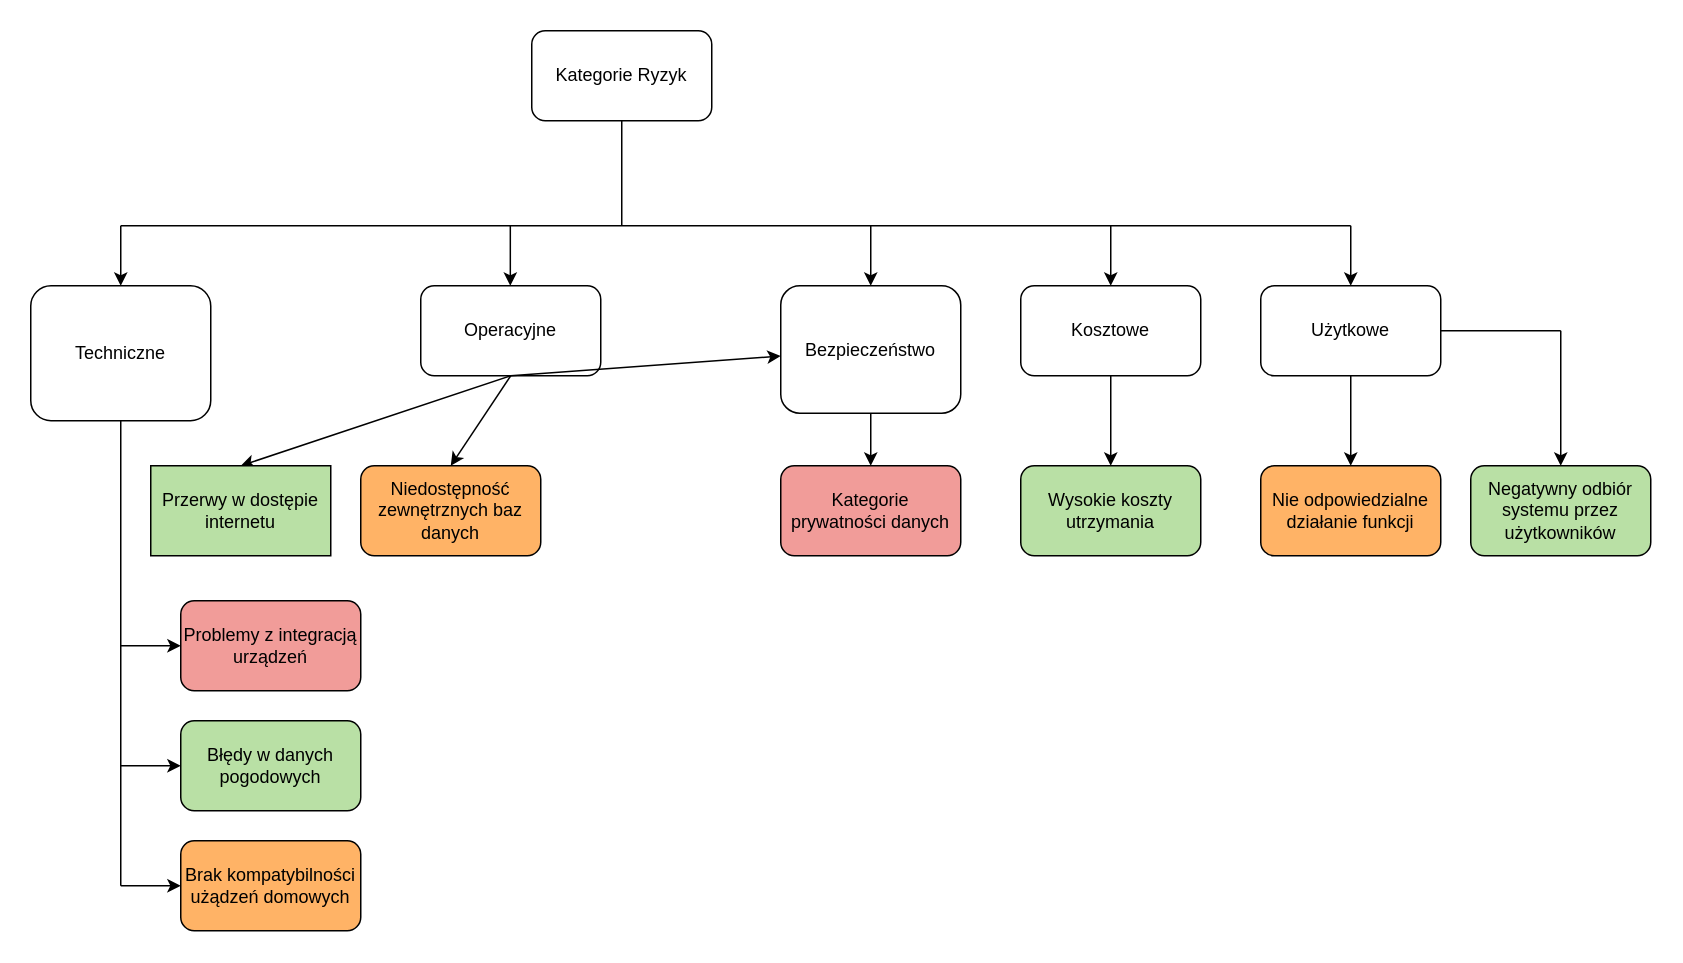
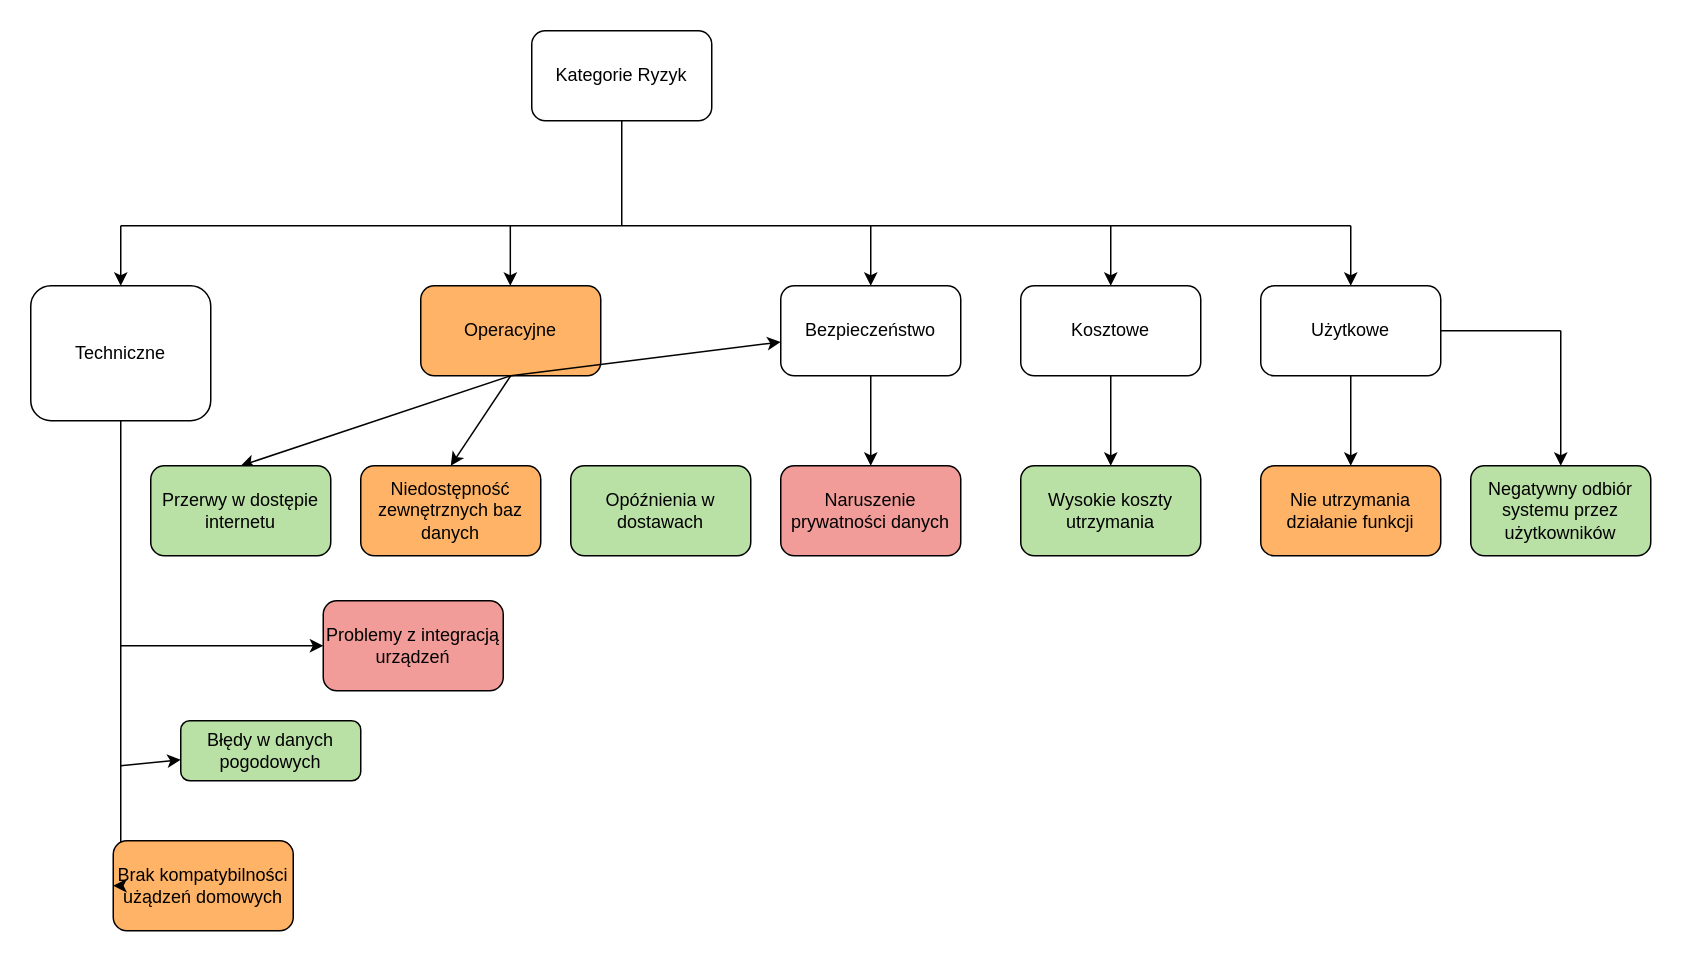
node "Operacyjne": fillcolor #ffffff -> #ffb366
node "Bezpieczeństwo": size 180x128 -> 180x90
node "Przerwy w dostępie internetu": shape rectangle -> rounded rectangle
node "Opóźnienia w dostawach": added
node "Kategorie prywatności danych": label "Kategorie prywatności danych" -> "Naruszenie prywatności danych"
node "Nie odpowiedzialne działanie funkcji": label "Nie odpowiedzialne działanie funkcji" -> "Nie utrzymania działanie funkcji"
node "Problemy z integracją urządzeń": moved (271, 646) -> (413, 646)
node "Błędy w danych pogodowych": size 180x90 -> 180x60
node "Brak kompatybilności użądzeń domowych": moved (271, 886) -> (203, 886)
